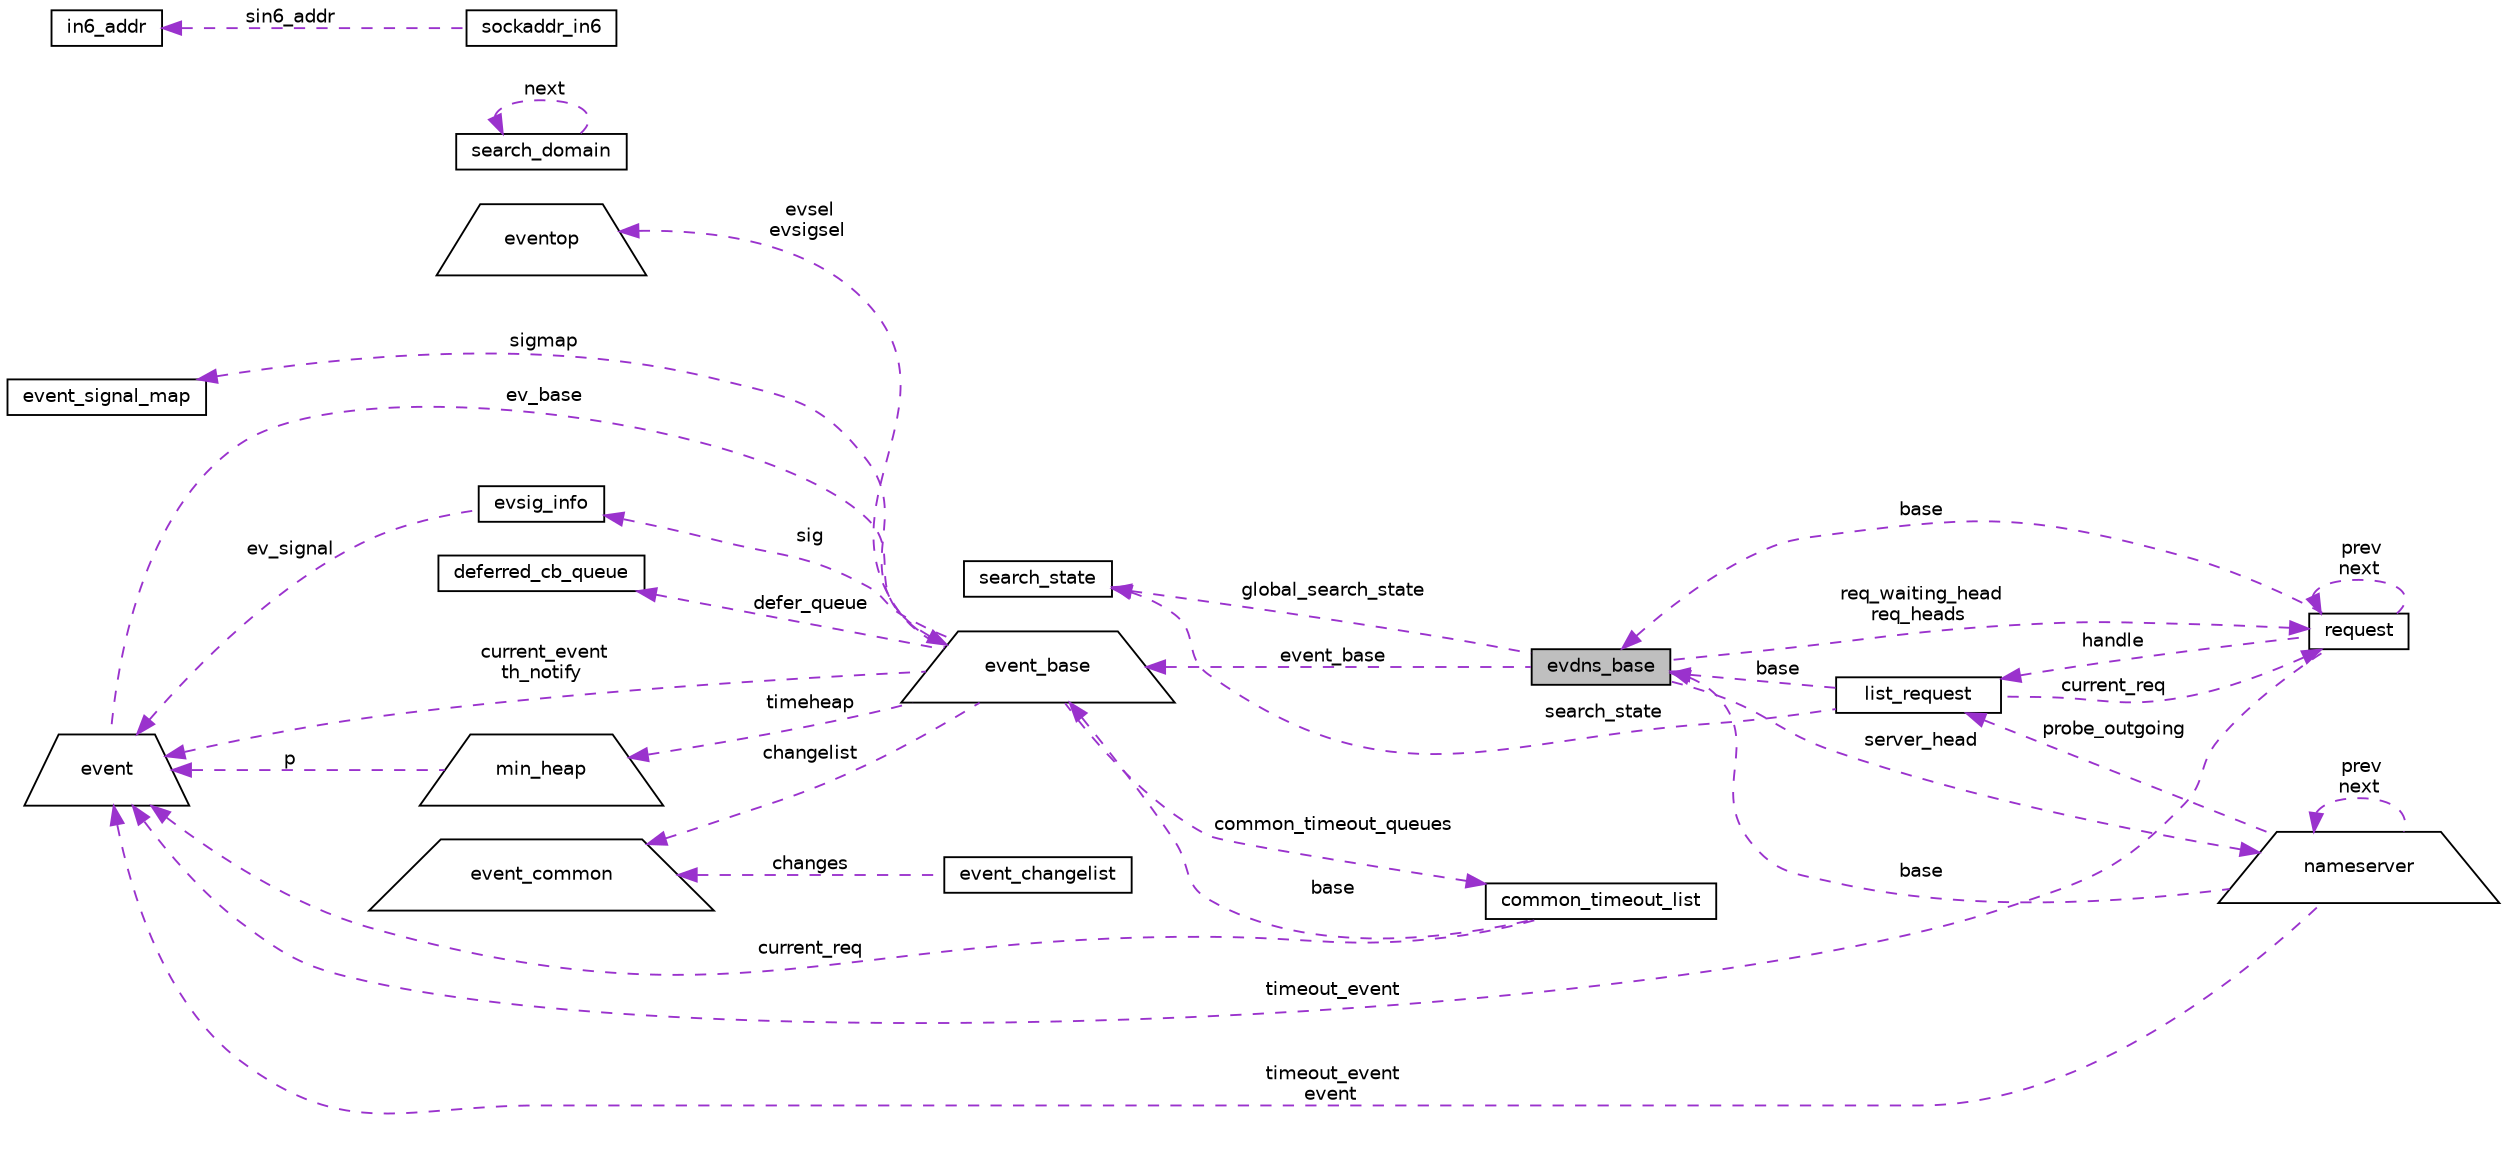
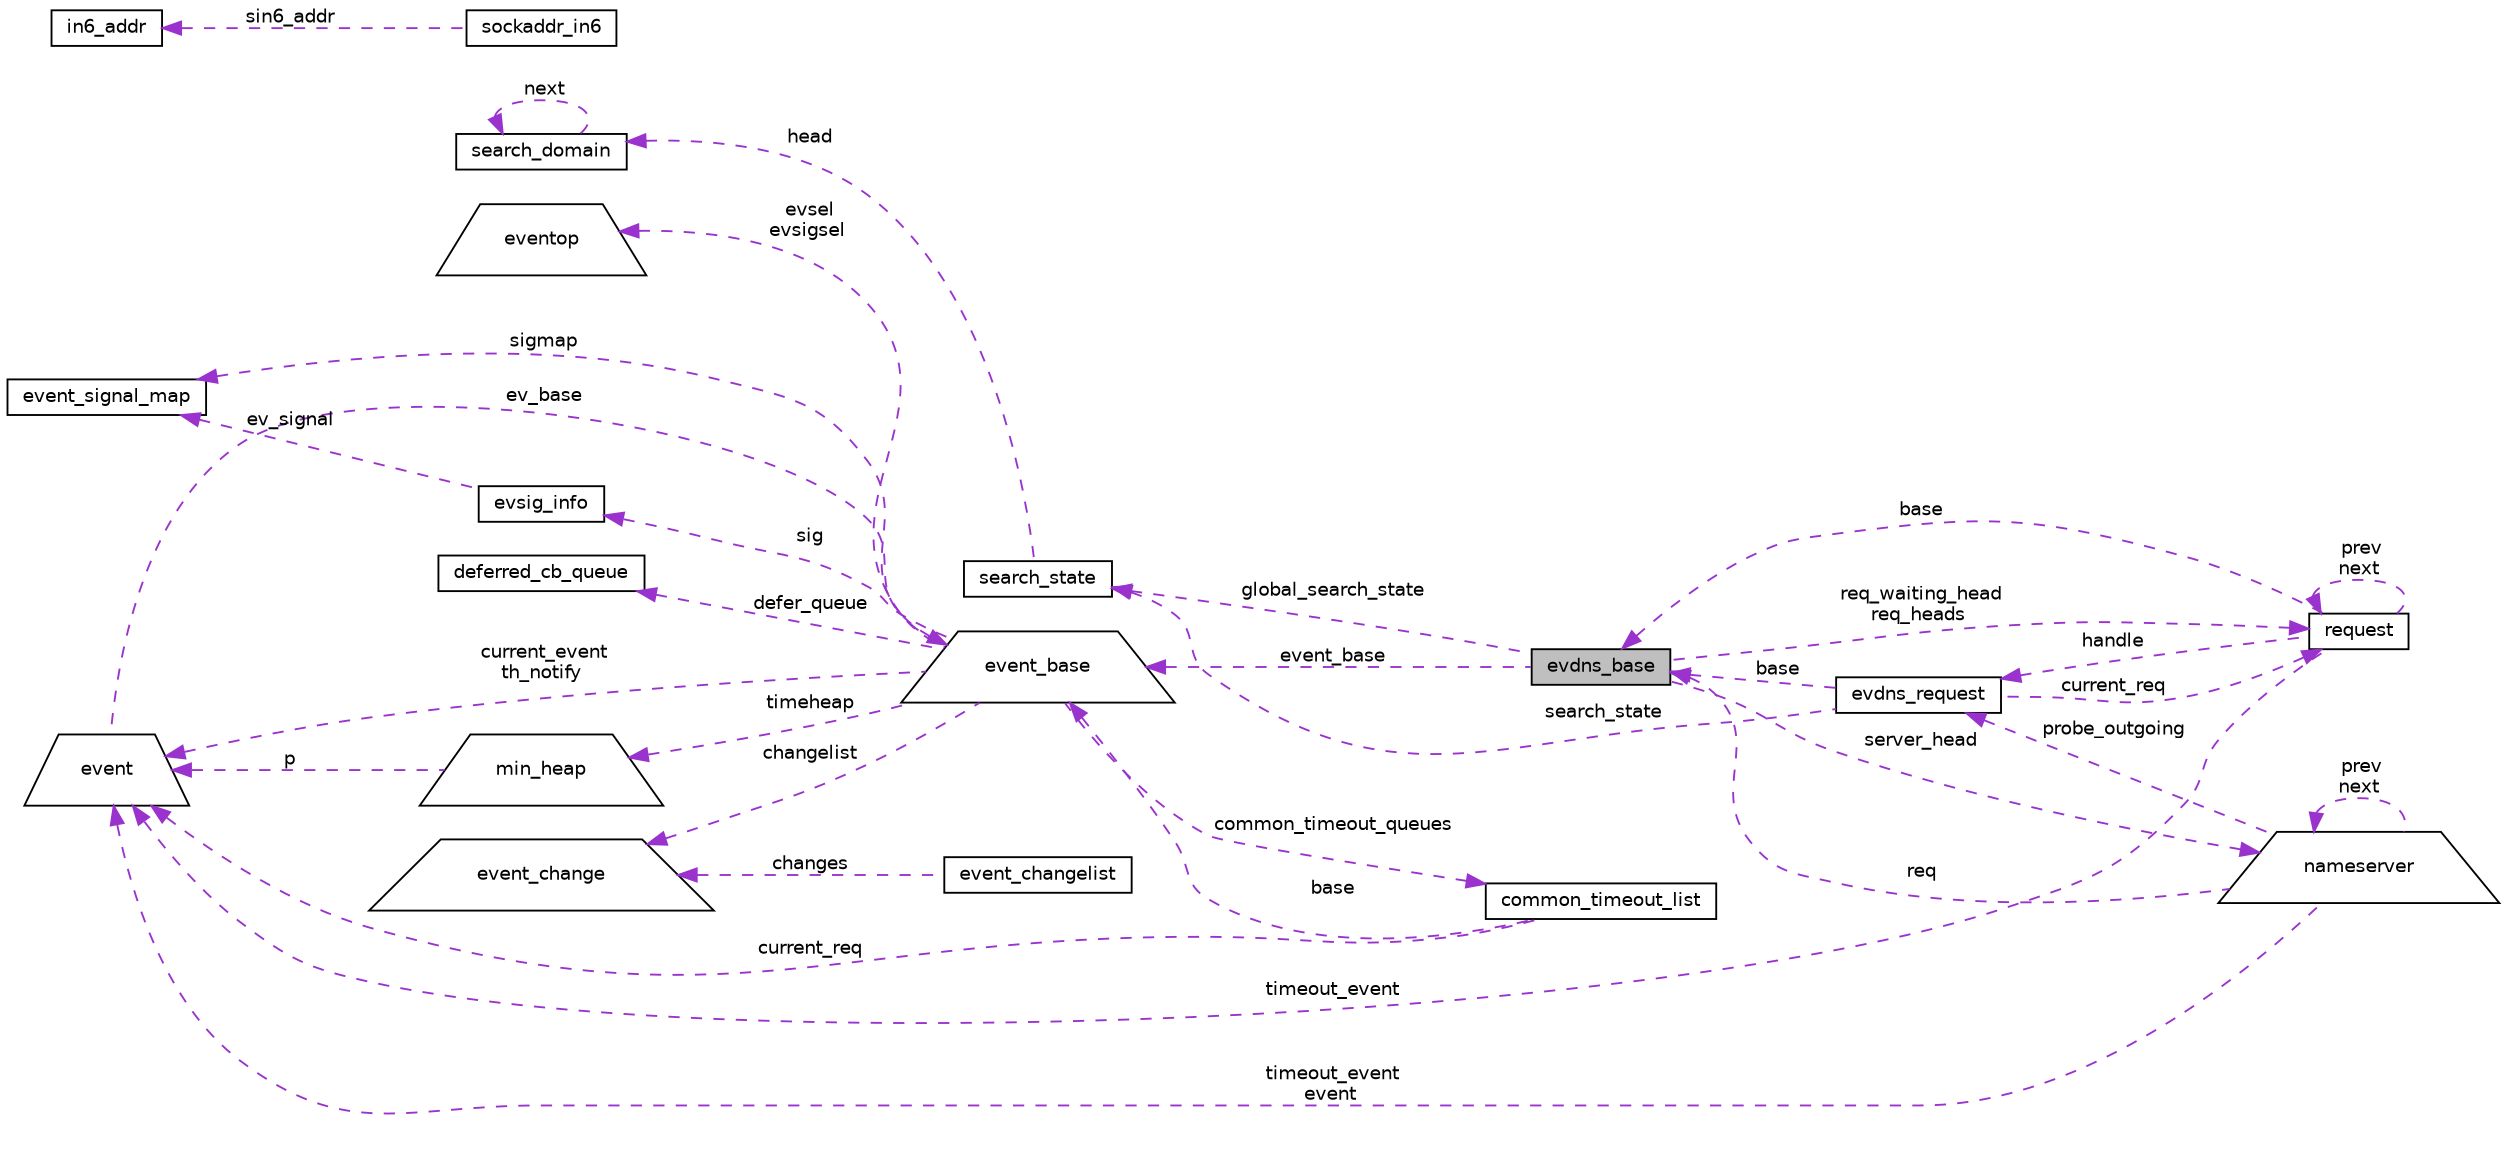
edge "search_state" -> "search_domain": added, label "head"
edge "evsig_info" -> "event": now "evsig_info" -> "event_signal_map"
node "list_request": label "list_request" -> "evdns_request"
edge "nameserver" -> "evdns_base": label " base" -> " req"
node "event_common": label "event_common" -> "event_change"
